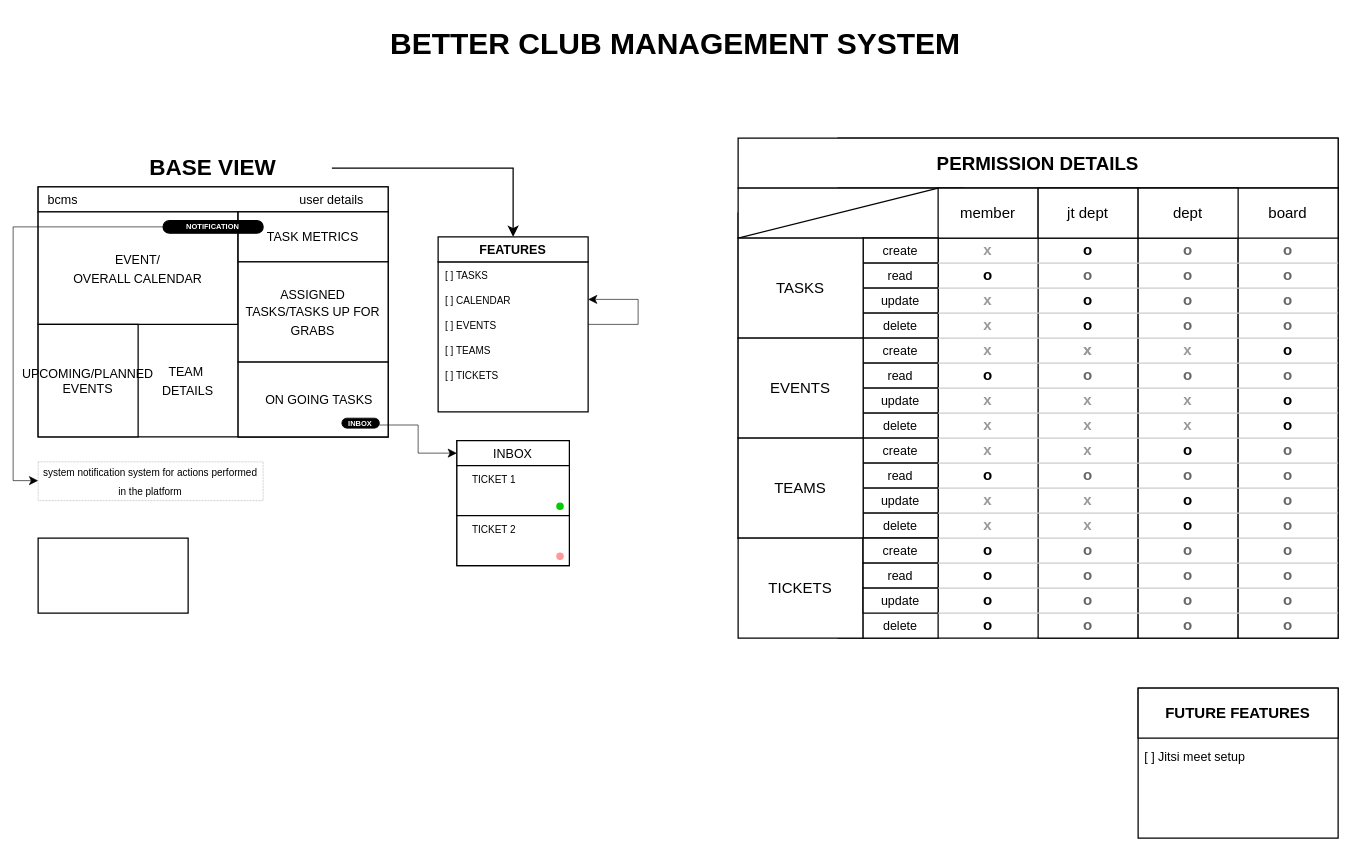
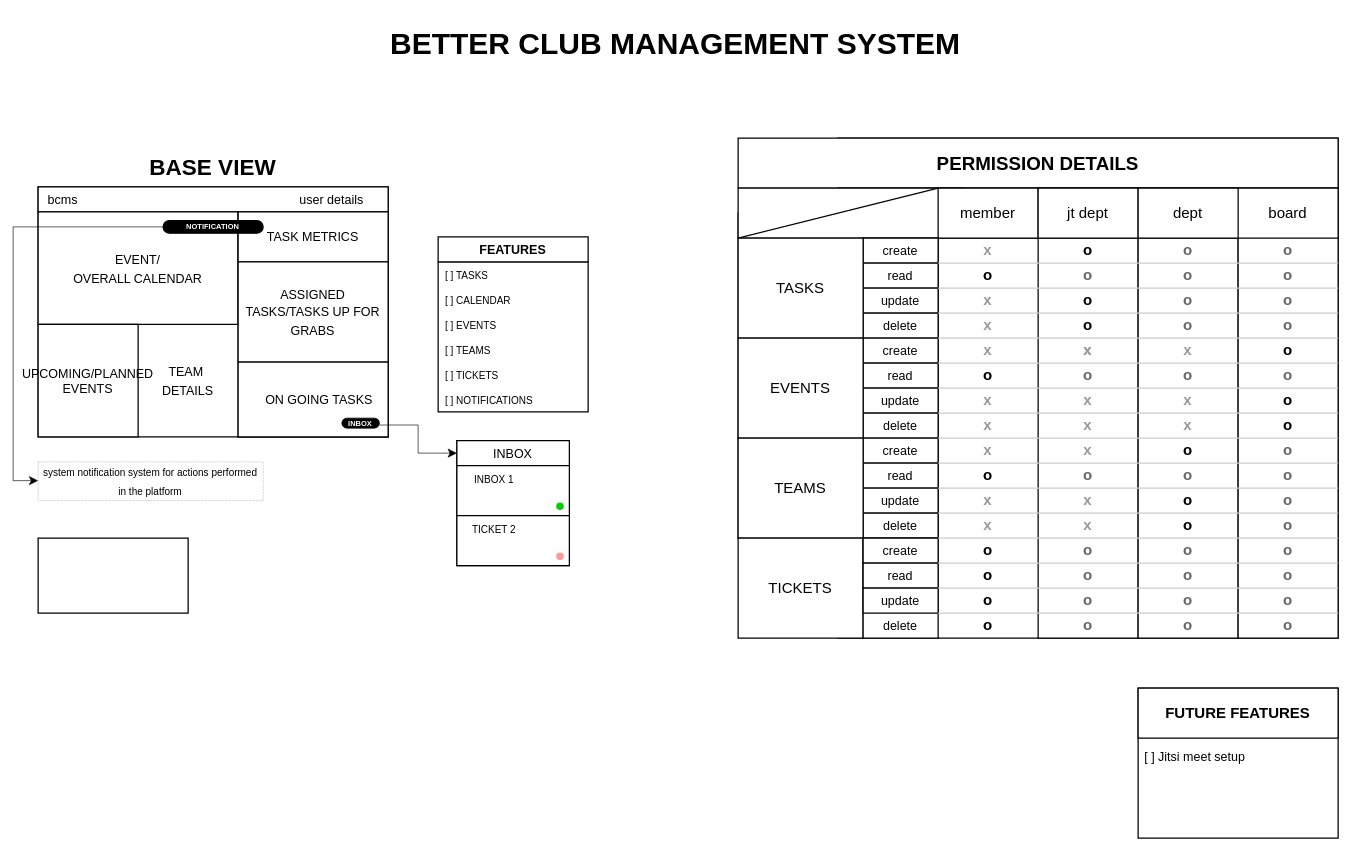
edge "BASE VIEW" -> "FEATURES": removed
edge "[ ] EVENTS" -> "[ ] CALENDAR": removed
node "[ ] NOTIFICATIONS": added
node "TICKET 1": label "TICKET 1" -> "INBOX 1"
